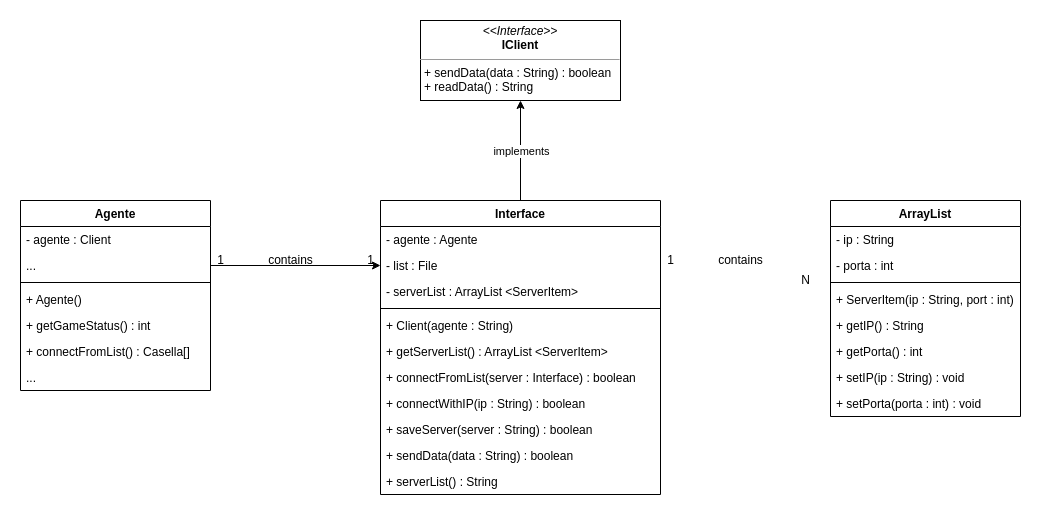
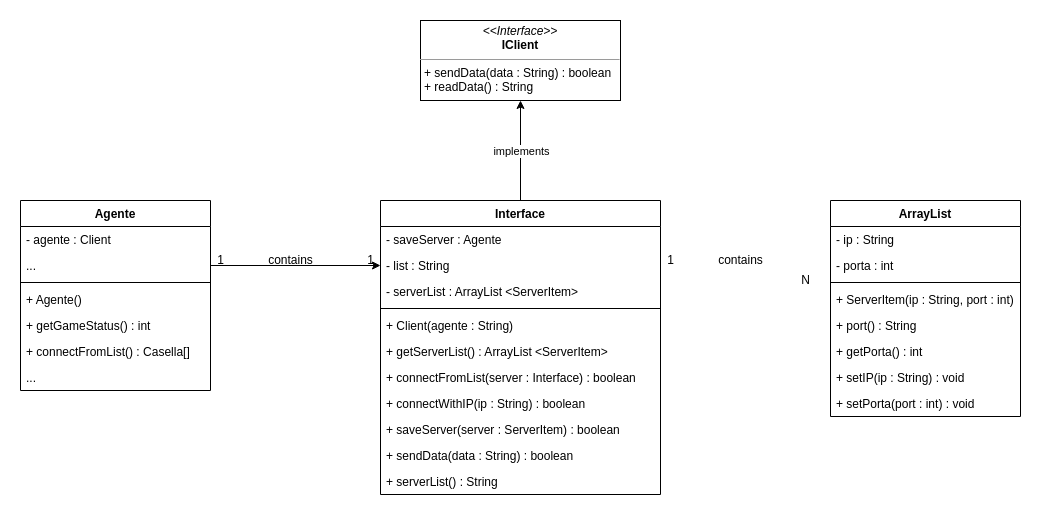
node "- agente : Agente": label "- agente : Agente" -> "- saveServer : Agente"
node "- list : File": label "- list : File" -> "- list : String"
node "+ getIP() : String": label "+ getIP() : String" -> "+ port() : String"
node "+ setPorta(porta : int) : void": label "+ setPorta(porta : int) : void" -> "+ setPorta(port : int) : void"
node "+ saveServer(server : String) : boolean": label "+ saveServer(server : String) : boolean" -> "+ saveServer(server : ServerItem) : boolean"
